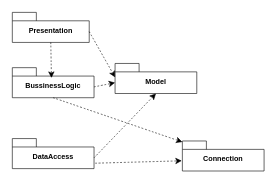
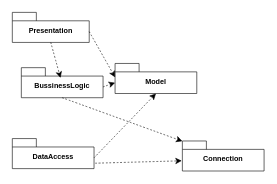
node "BussinessLogic": moved (53, 83) -> (62, 83)
